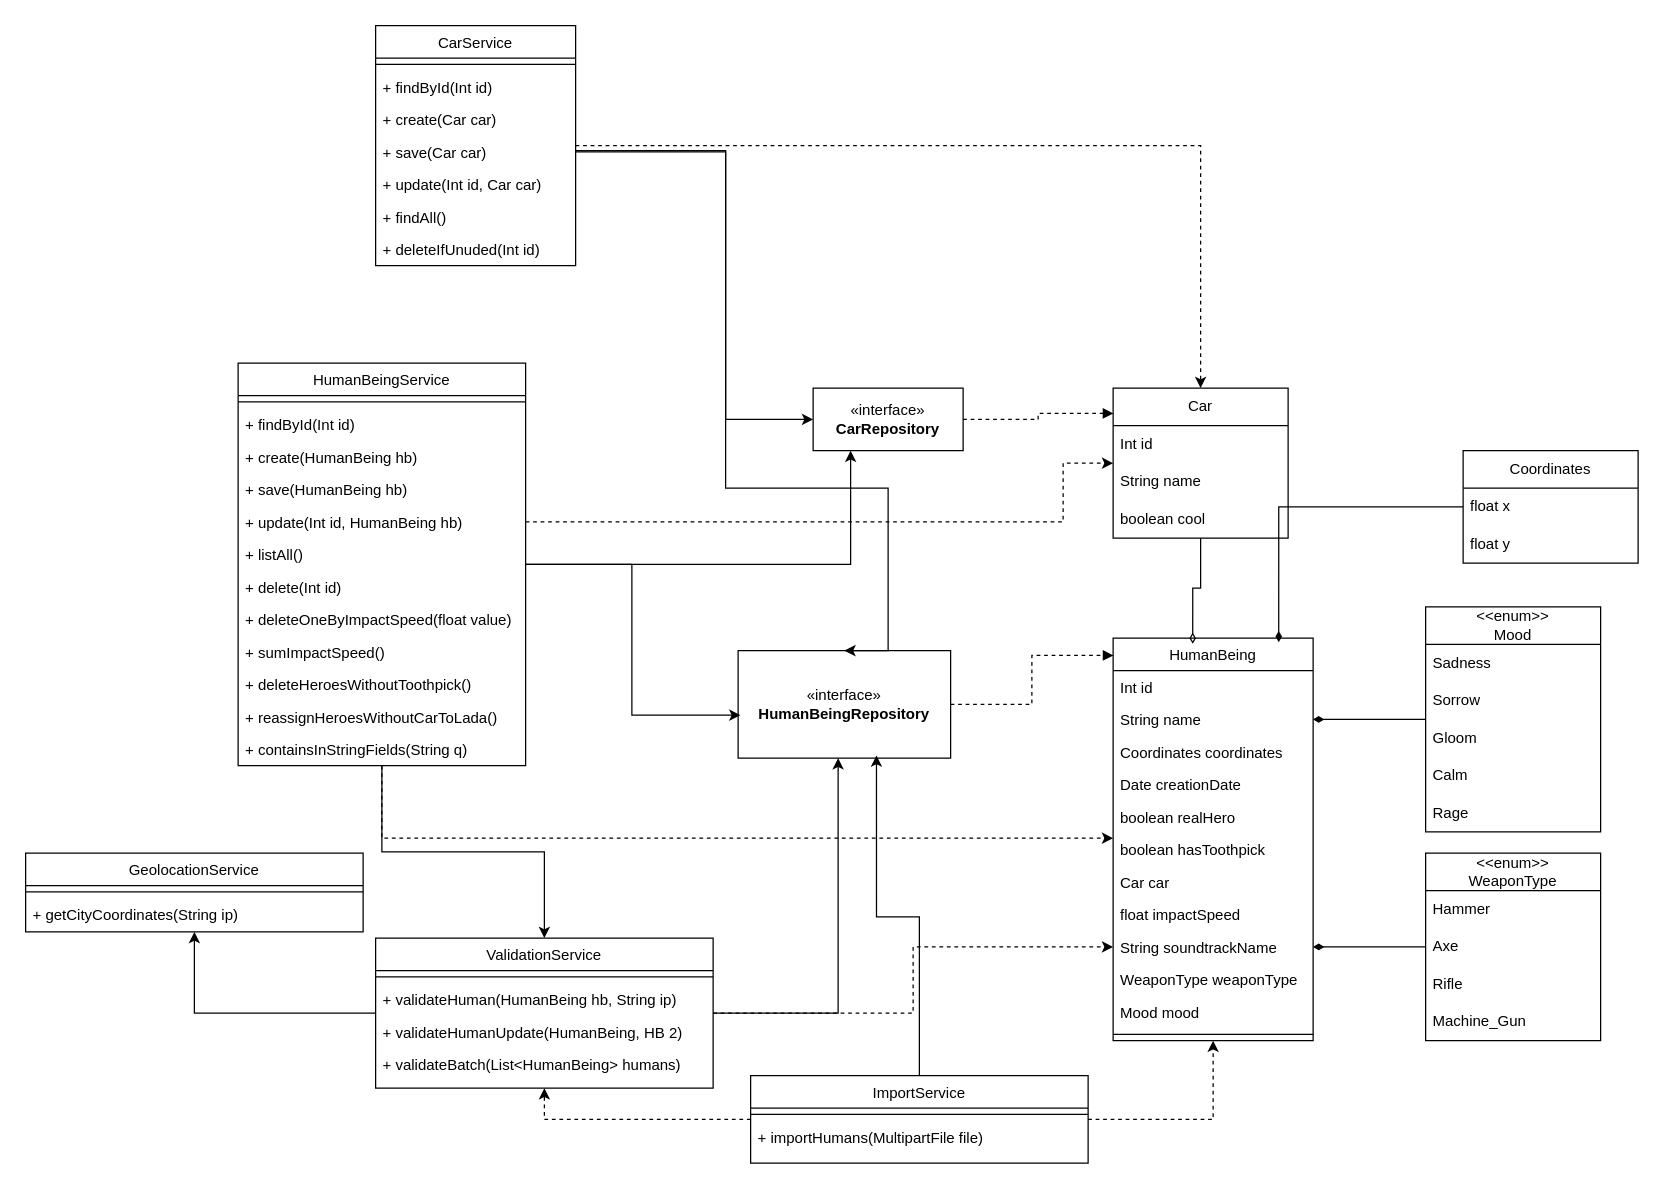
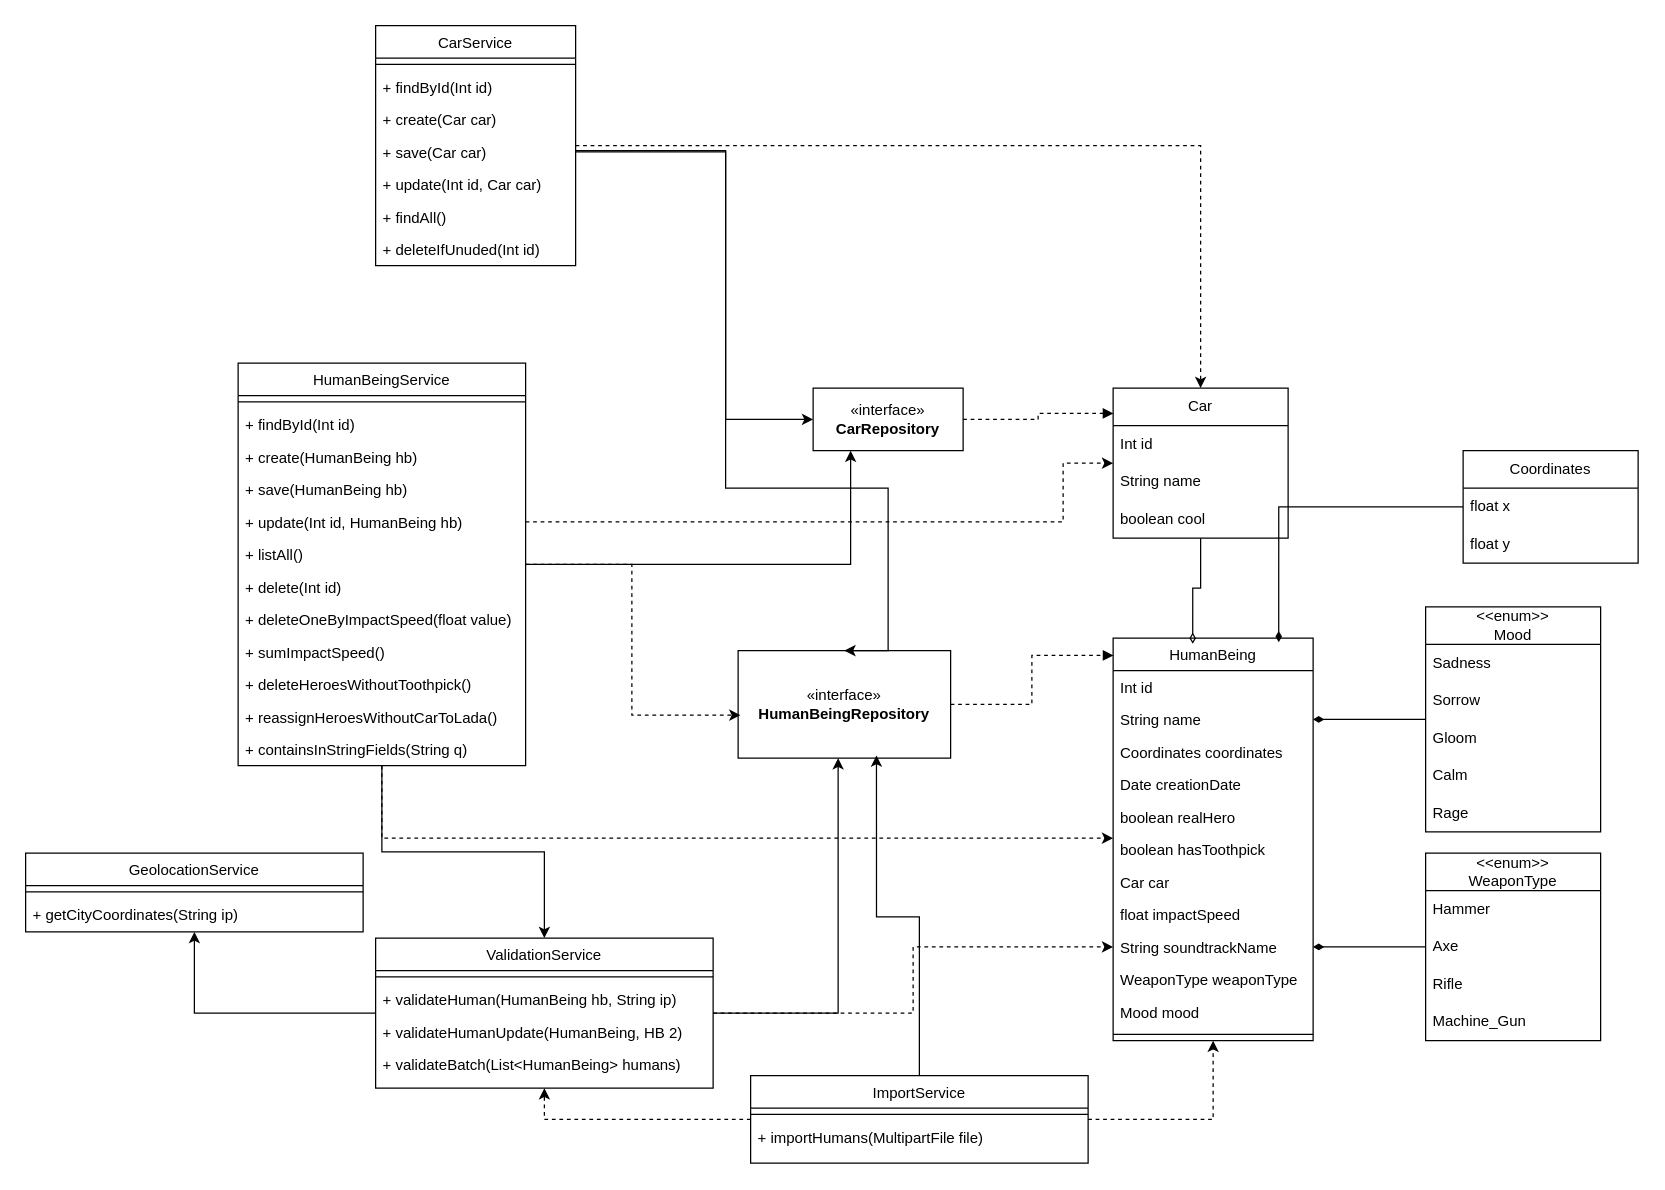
edge "HumanBeingService" -> "«interface» HumanBeingRepository": style solid -> dashed
